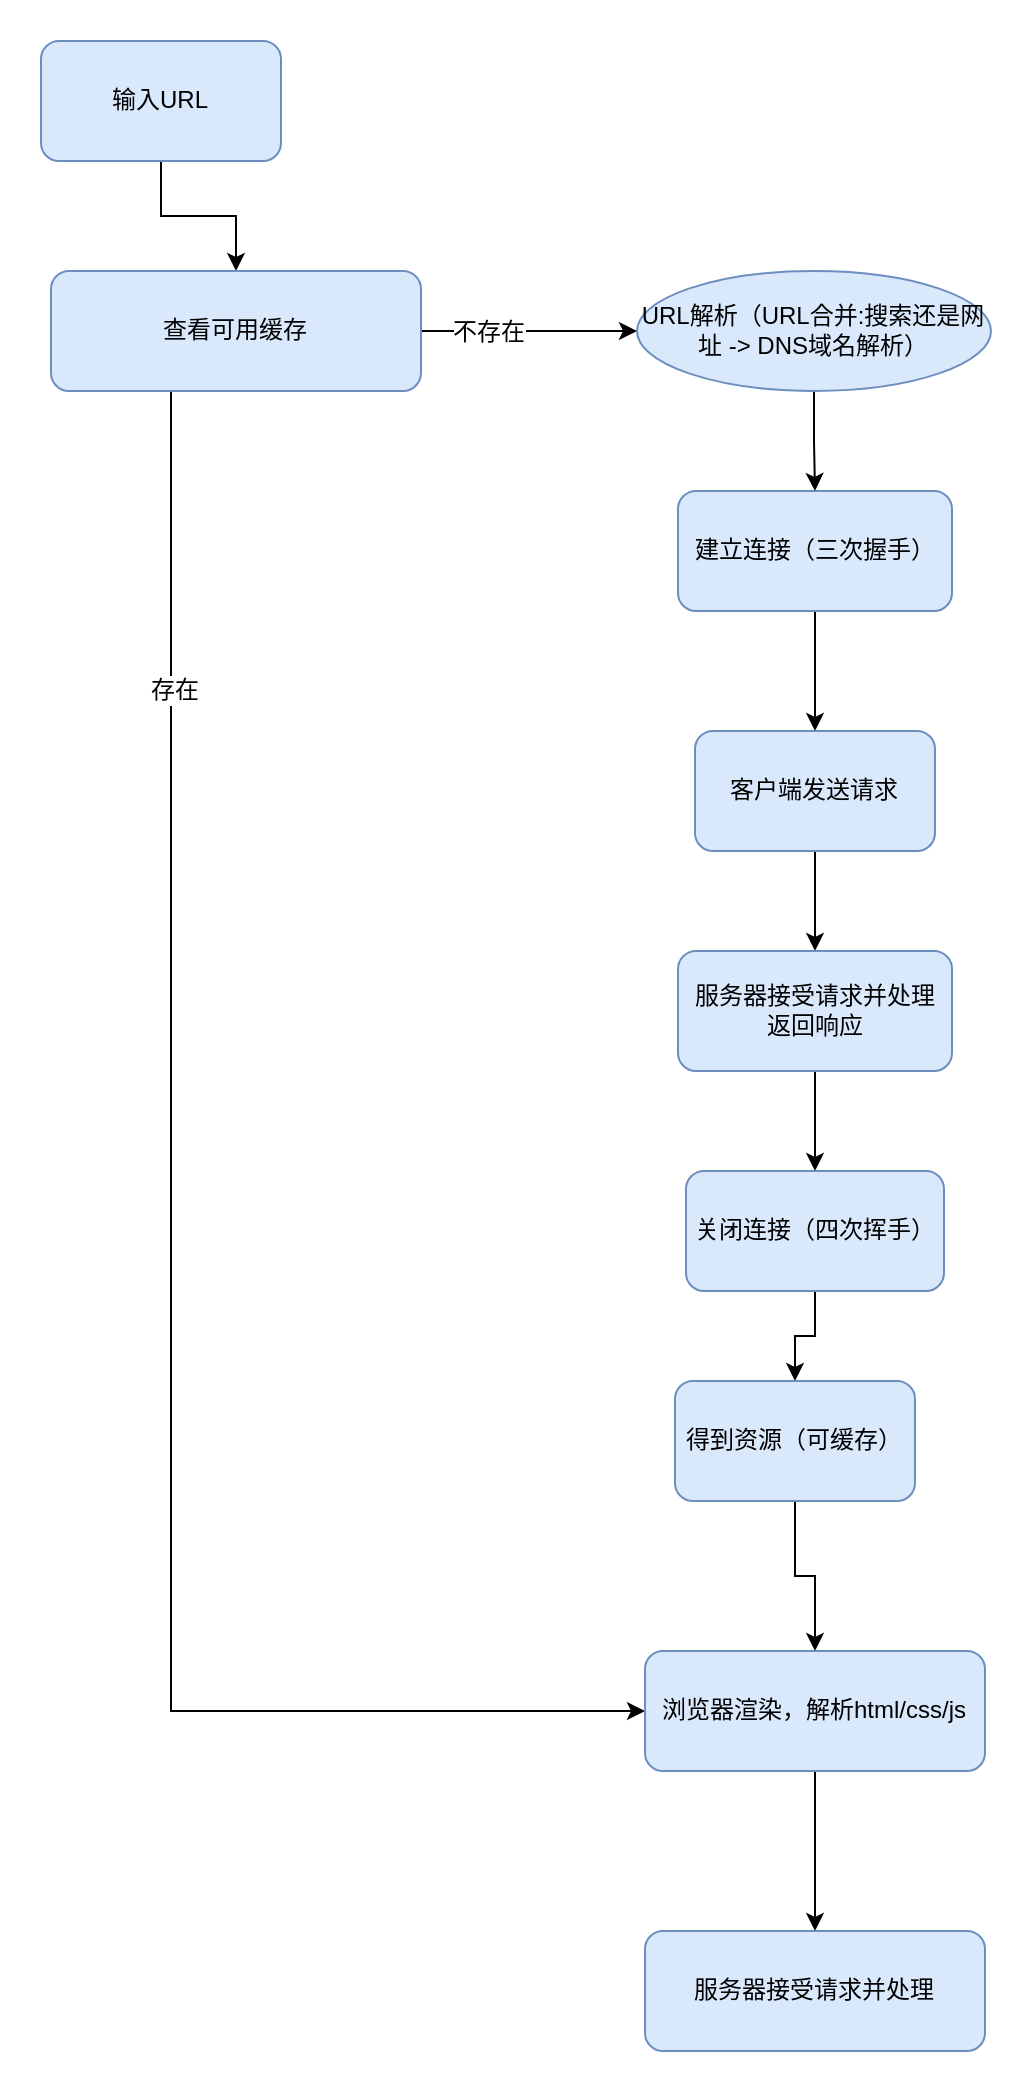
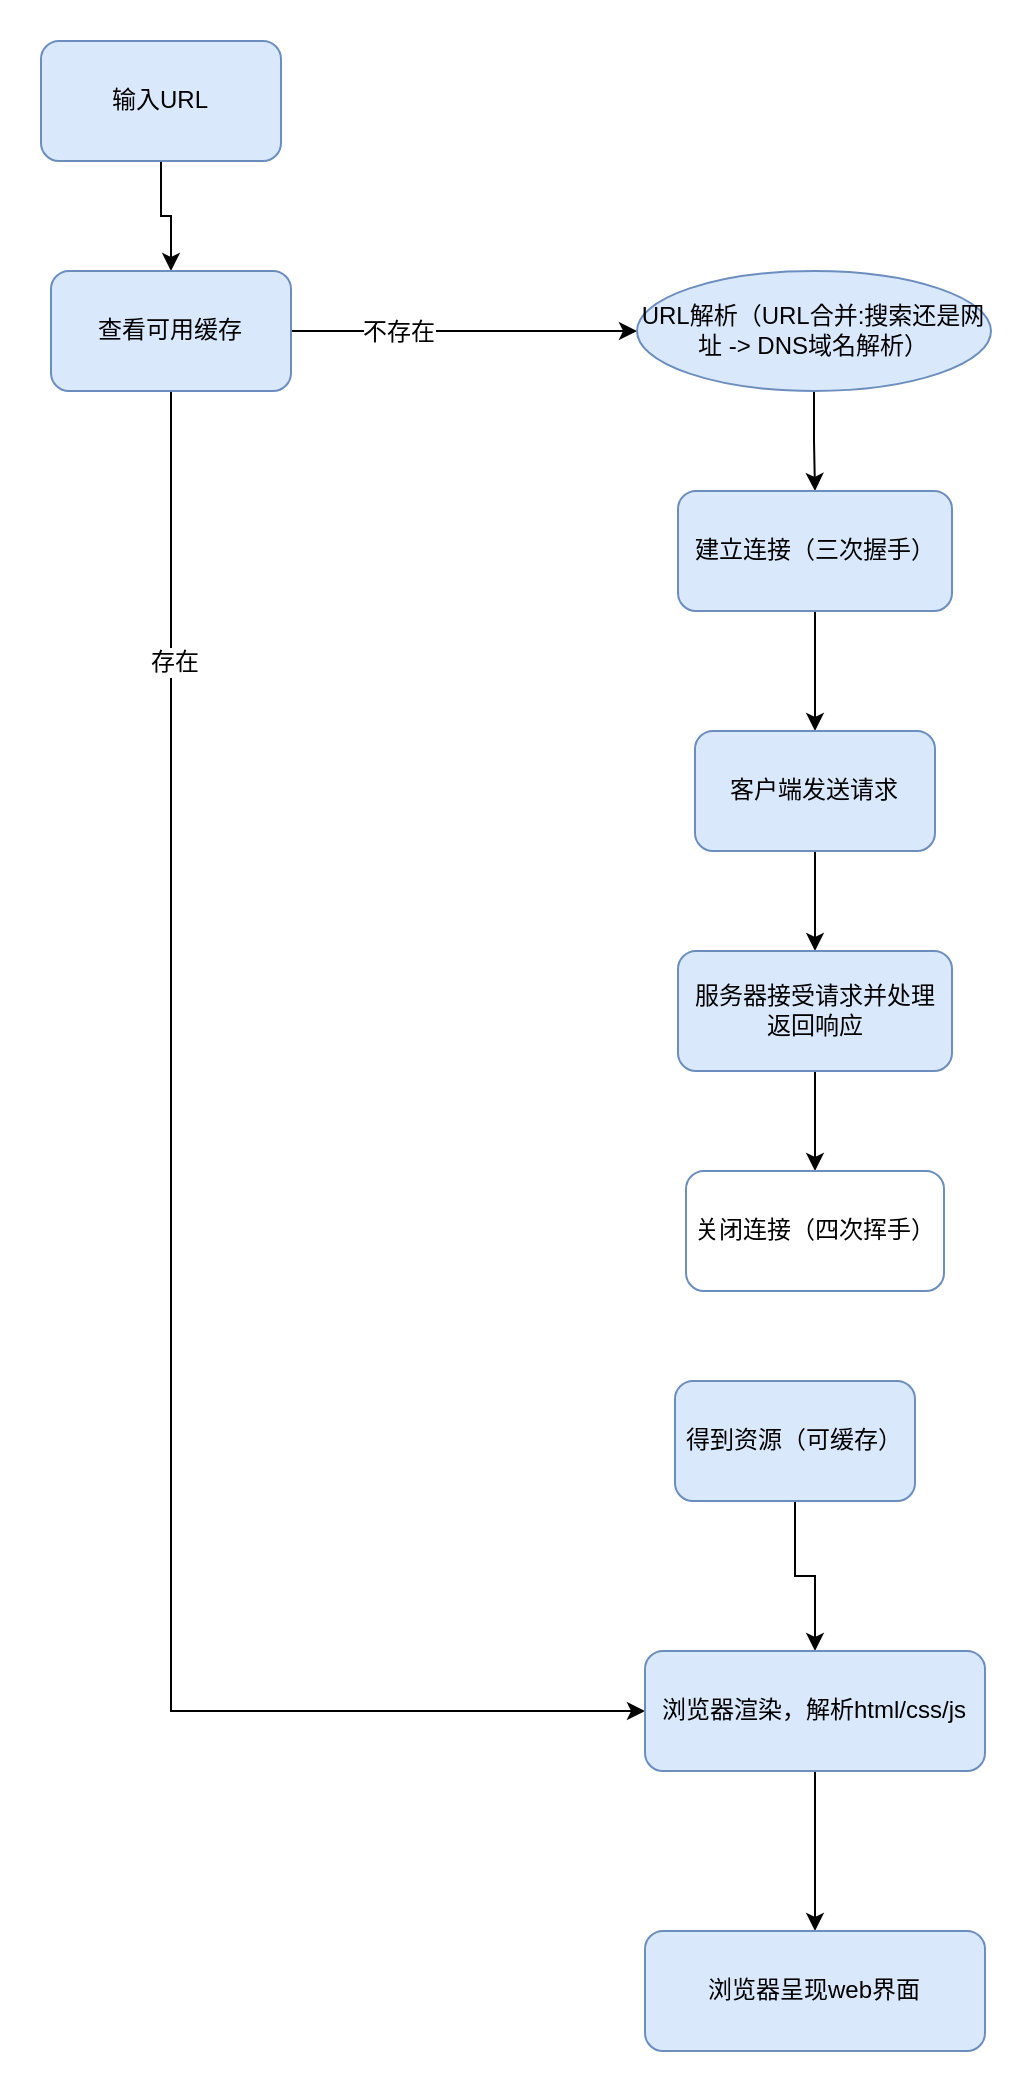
node "查看可用缓存": size 370x120 -> 240x120
node "关闭连接（四次挥手）": fillcolor #dae8fc -> #ffffff
edge "关闭连接（四次挥手）" -> "得到资源（可缓存）": removed
node "服务器接受请求并处理": label "服务器接受请求并处理" -> "浏览器呈现web界面"
